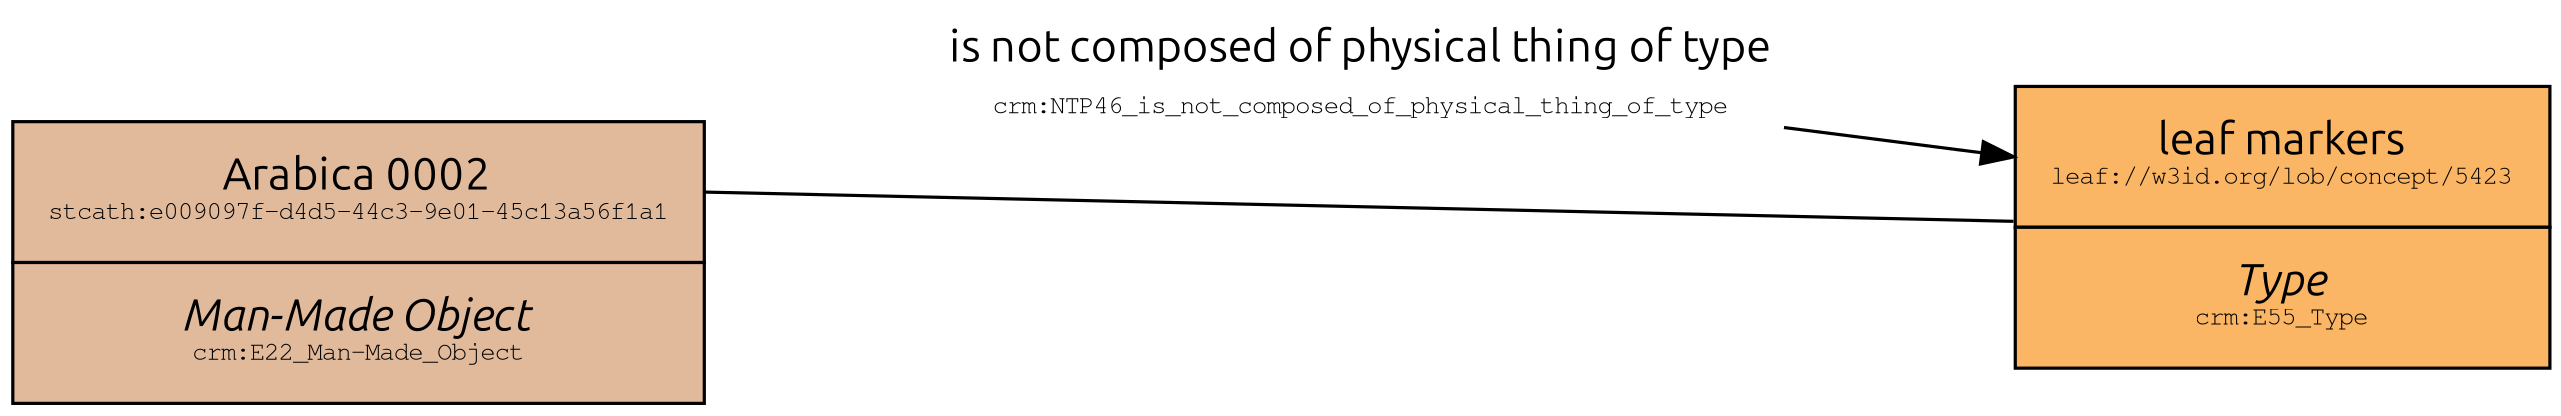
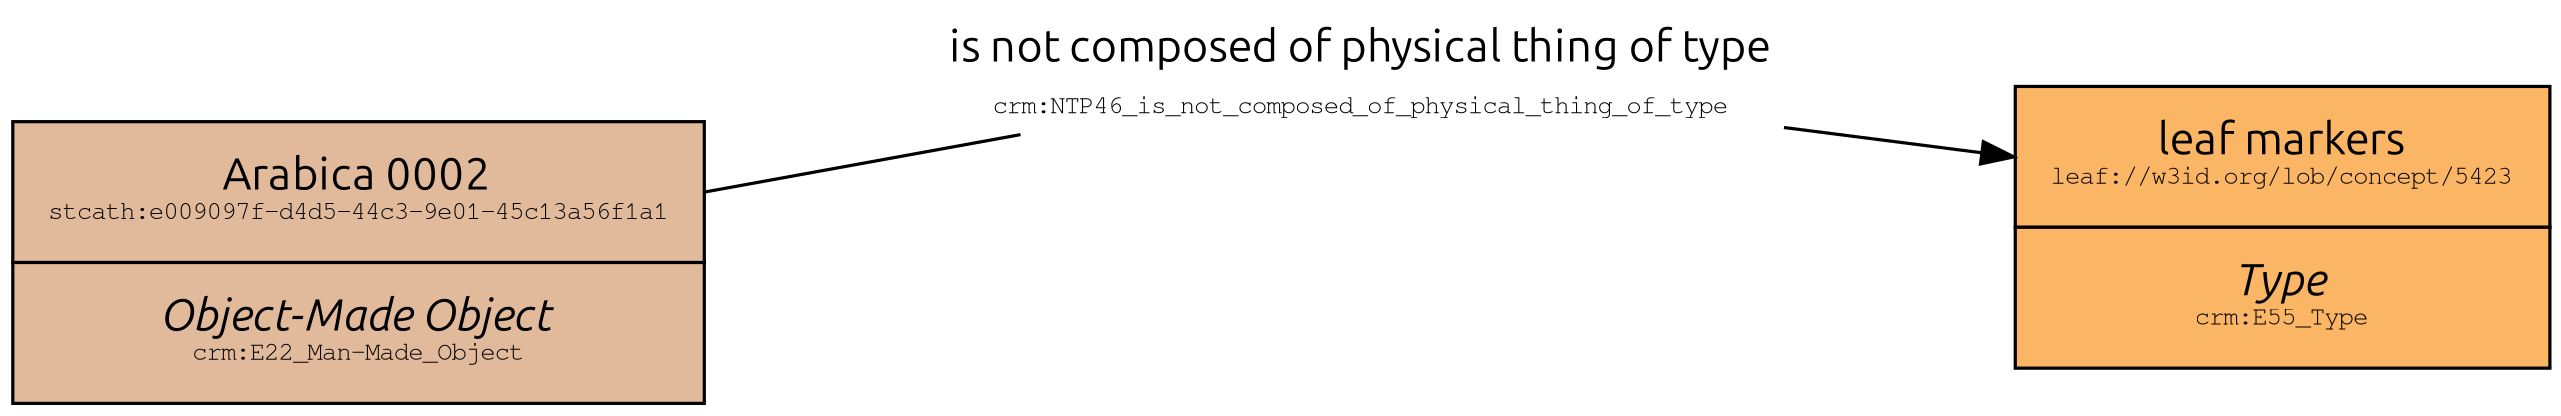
edge "leaf markers" -- "Arabica 0002": now "is not composed of physical thing of type" -- "Arabica 0002"
node "Arabica 0002": text "Man-Made Object" -> "Object-Made Object"
